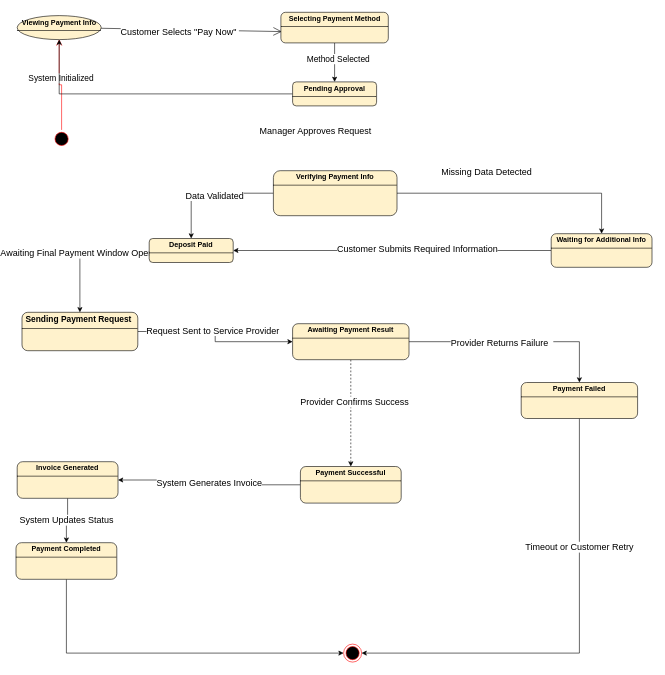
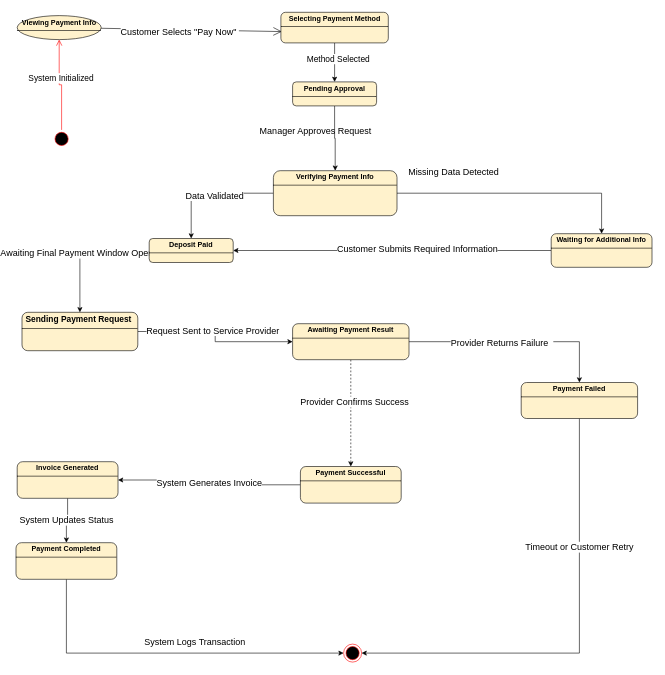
edge "Pending Approval" -> "Viewing Payment Info": now "Pending Approval" -> "Verifying Payment Info"
node "Missing Data Detected": moved (486, 171) -> (453, 171)
node "System Logs Transaction": added
